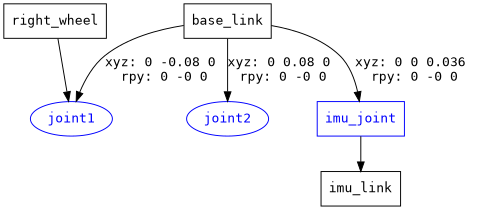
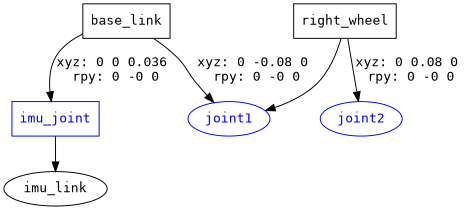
edge "base_link" -> "joint2": now "right_wheel" -> "joint2"
node "imu_link": shape box -> ellipse
